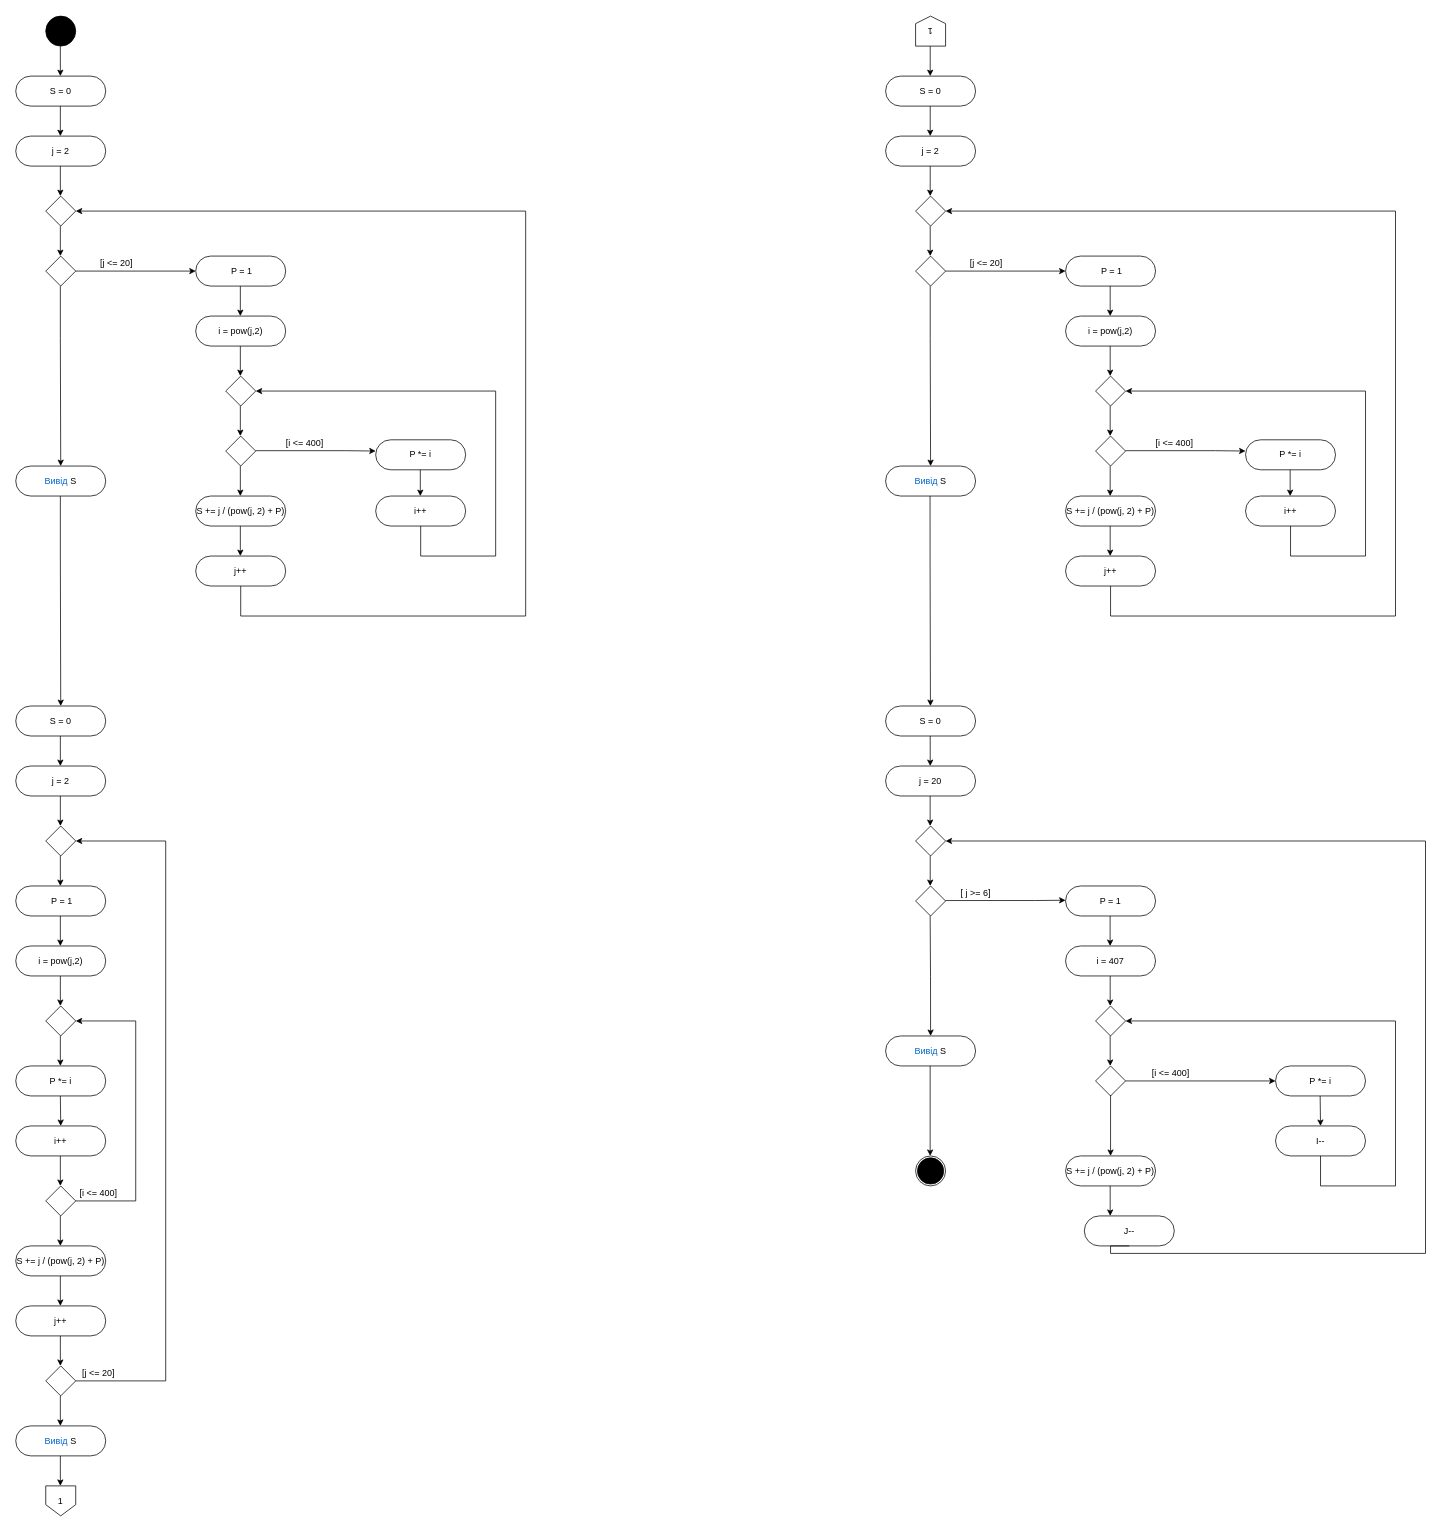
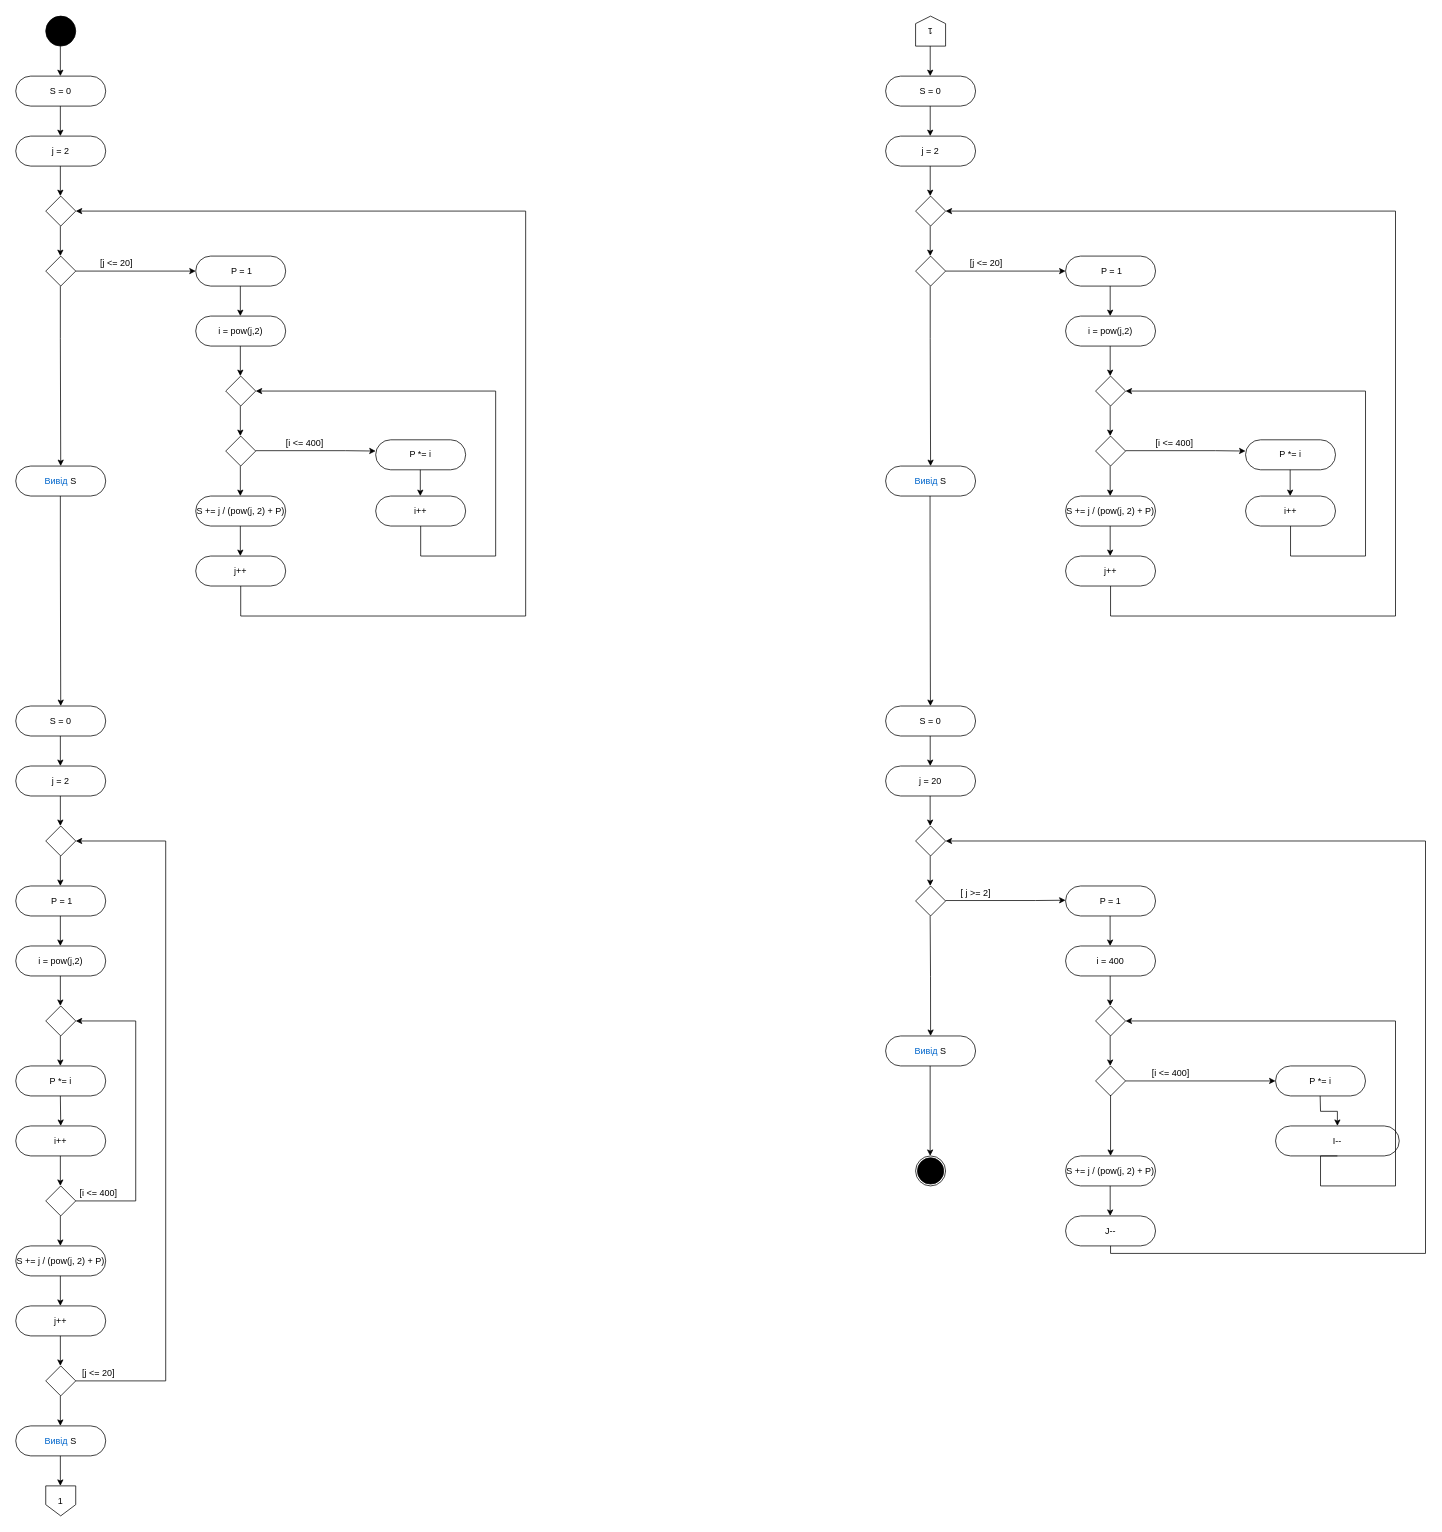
node "[ j >= 6]": label "[ j >= 6]" -> "[ j >= 2]"
node "i = 407": label "i = 407" -> "i = 400"
node "I--": size 90x30 -> 124x30
node "J--": moved (1129, 1231) -> (1110, 1231)
